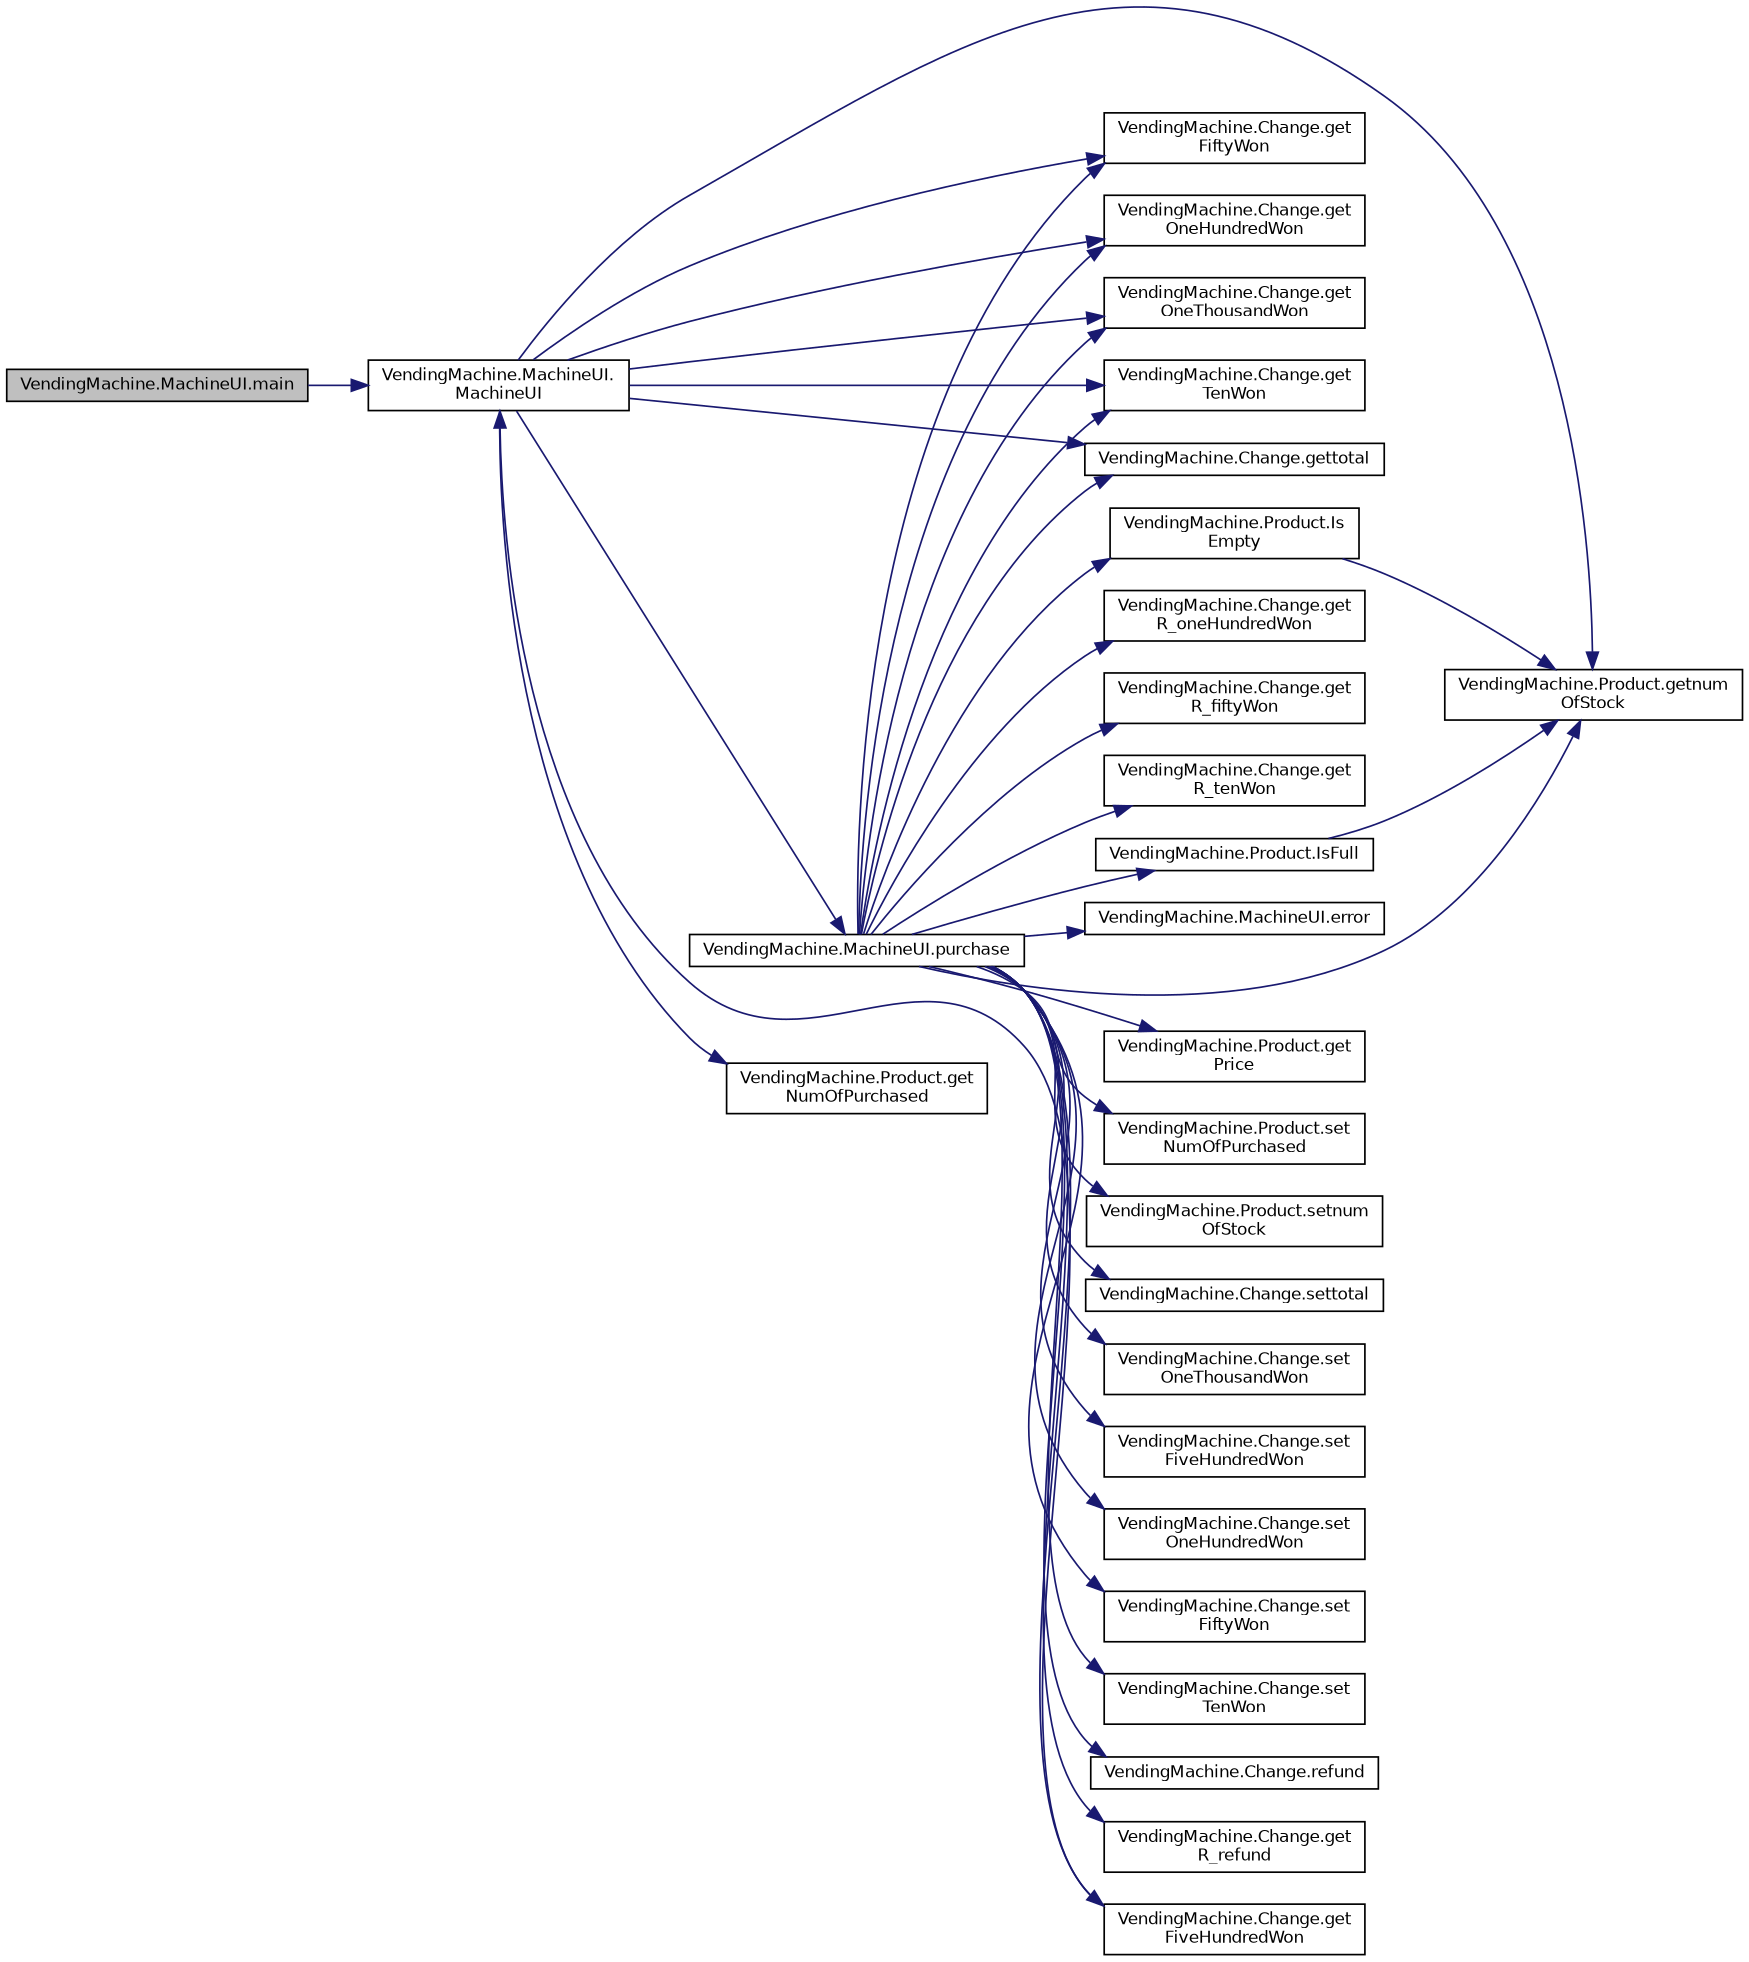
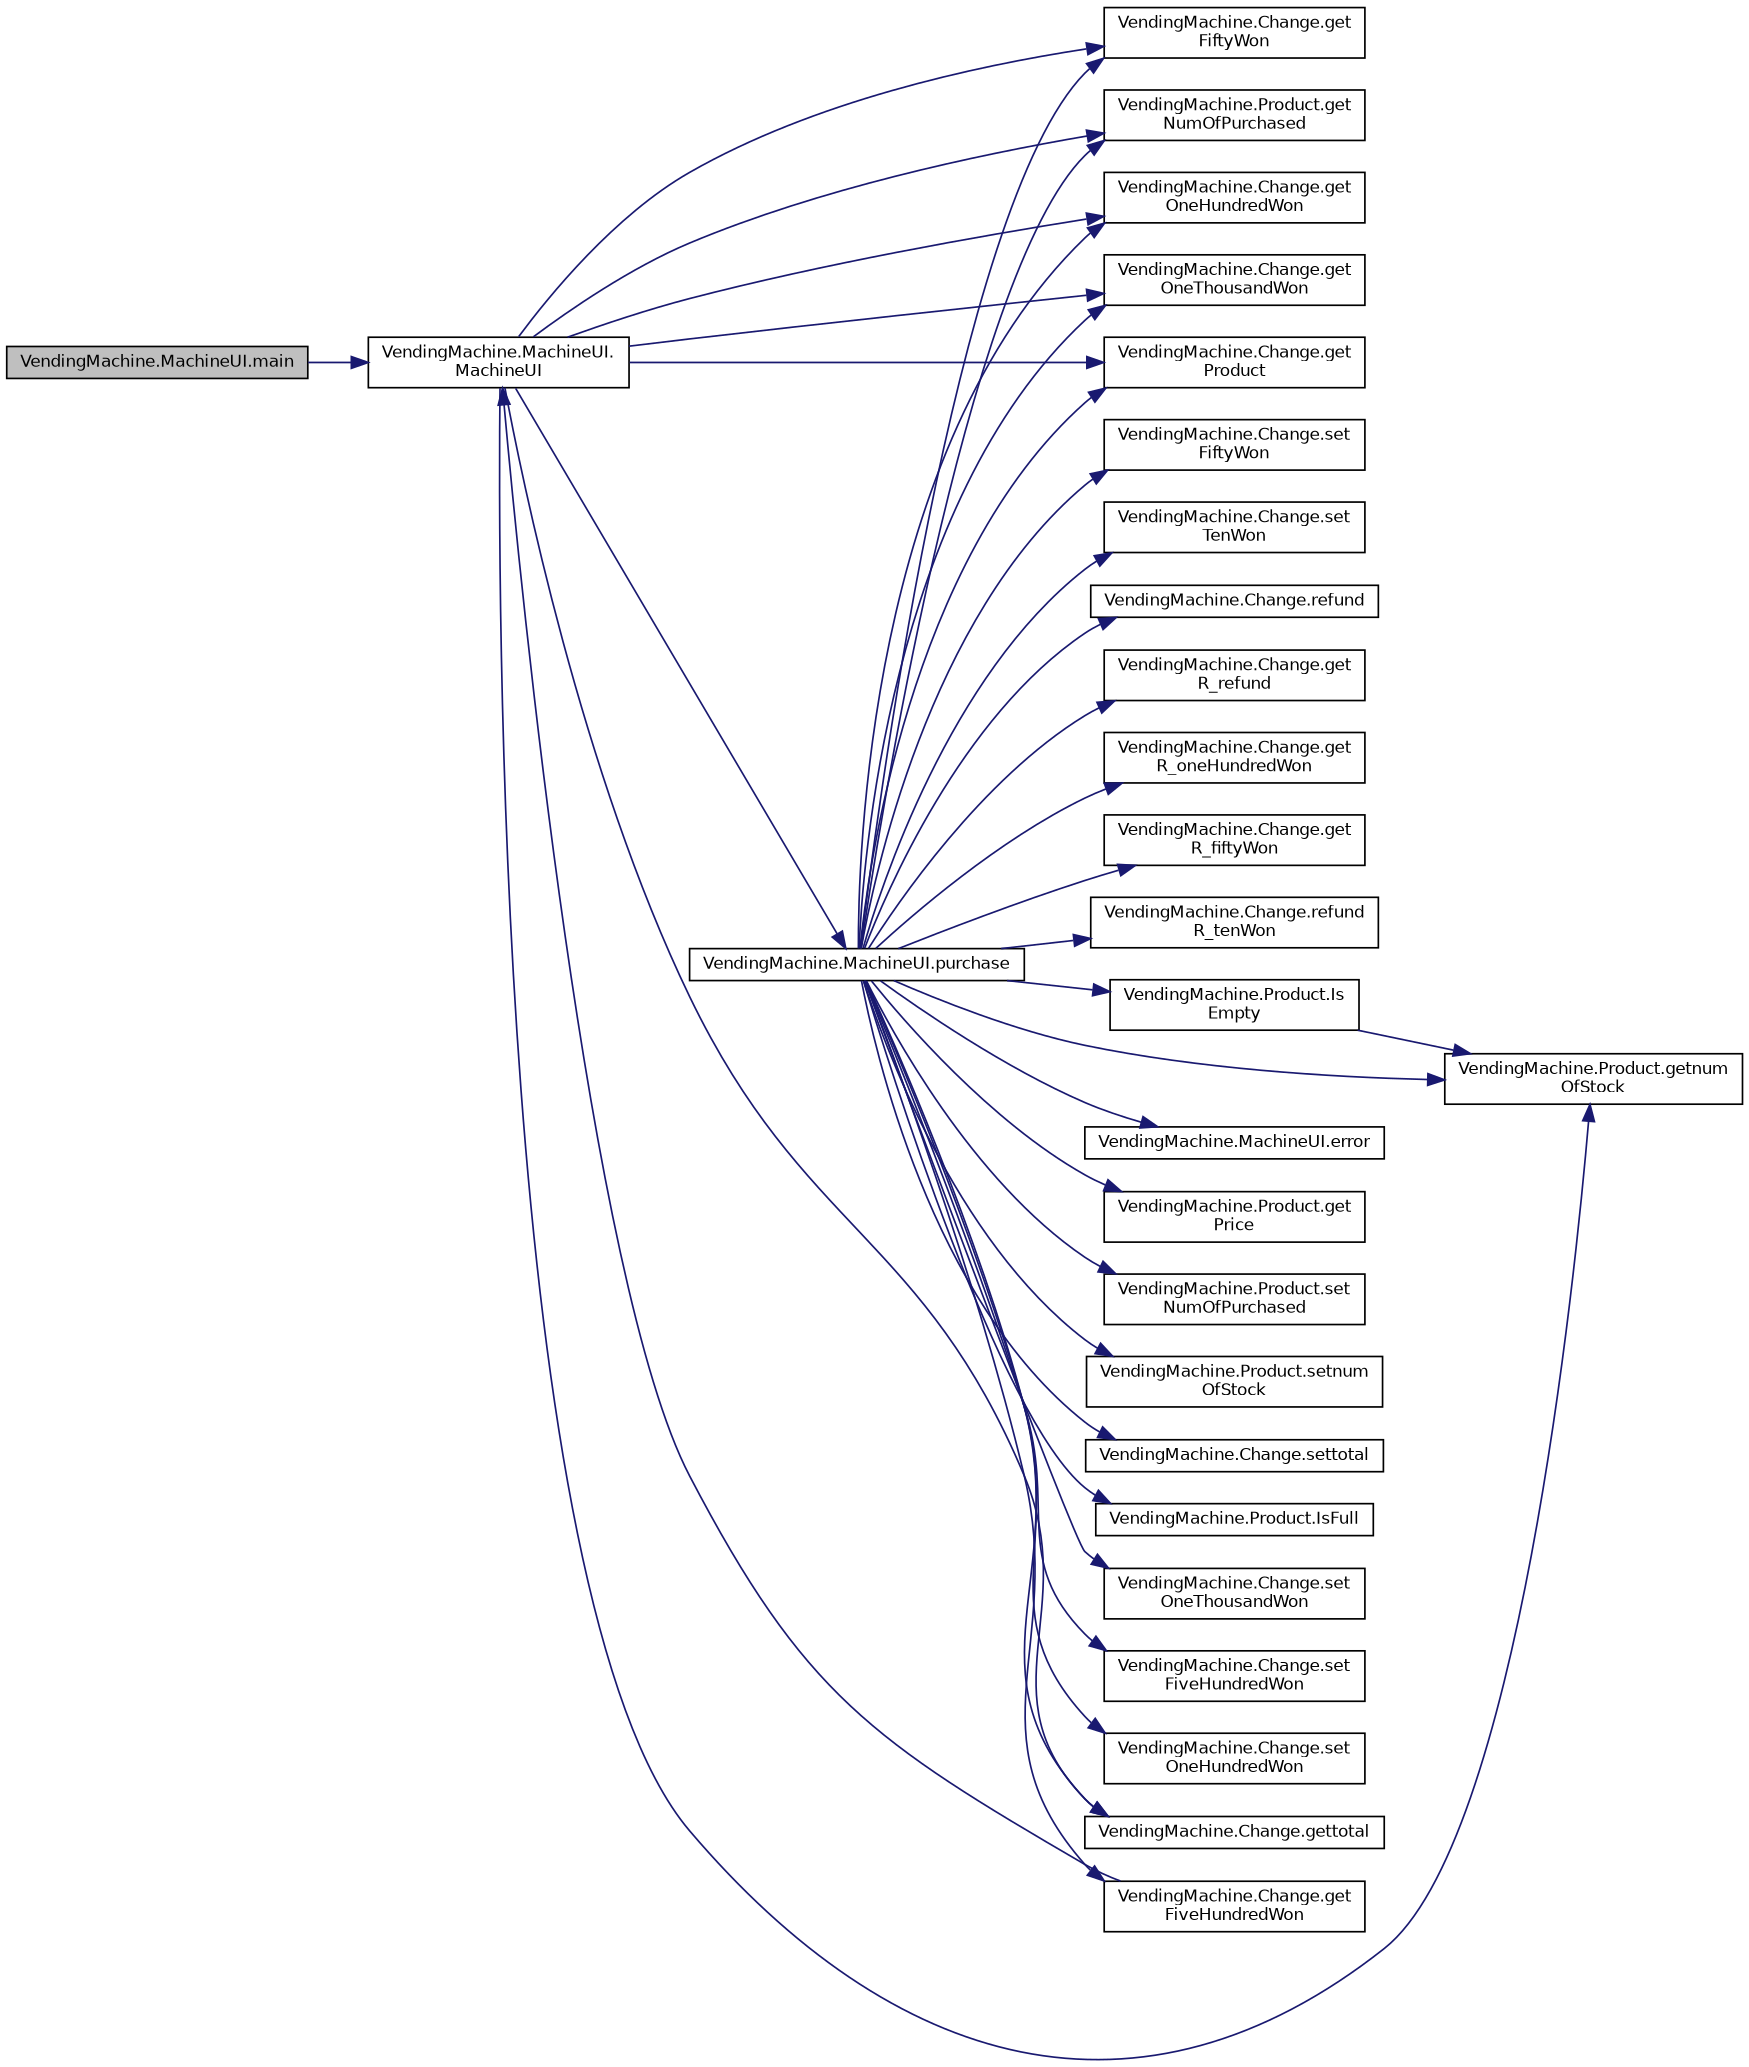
node "VendingMachine.Change.get TenWon": label "VendingMachine.Change.get TenWon" -> "VendingMachine.Change.get Product"
edge "VendingMachine.MachineUI.purchase" -> "VendingMachine.Product.get NumOfPurchased": added
node "VendingMachine.Change.get R_tenWon": label "VendingMachine.Change.get R_tenWon" -> "VendingMachine.Change.refund R_tenWon"
edge "VendingMachine.Product.IsFull" -> "VendingMachine.Product.getnum OfStock": removed
